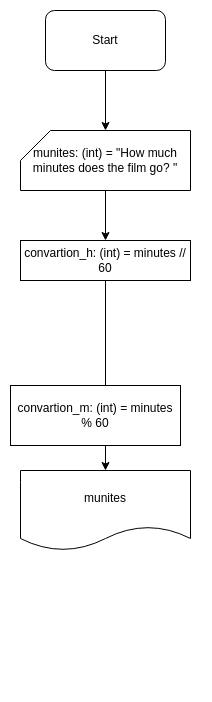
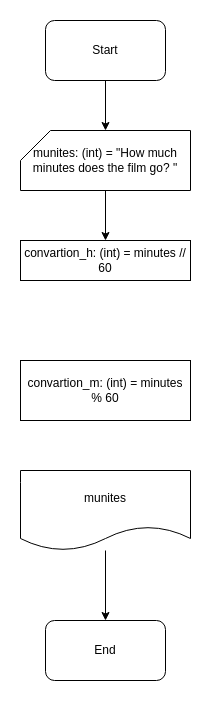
node "Start": moved (106, 41) -> (106, 51)
edge "convartion_h: (int) = minutes // 60" -> "munites": removed
node "convartion_m: (int) = minutes % 60": moved (96, 416) -> (106, 391)
edge "munites" -> "End": added
node "End": added
